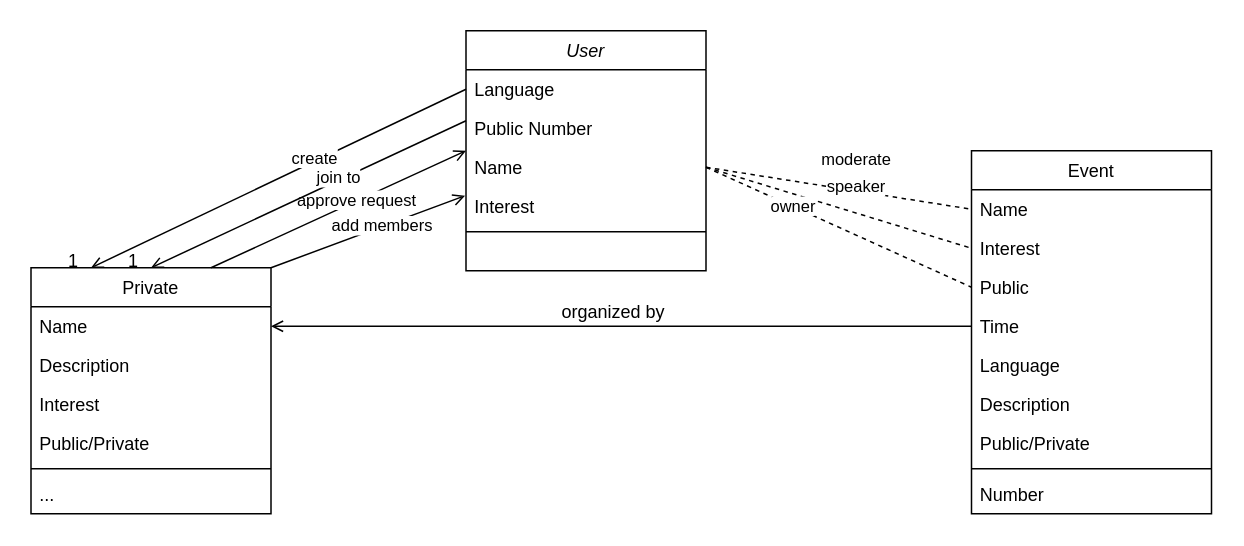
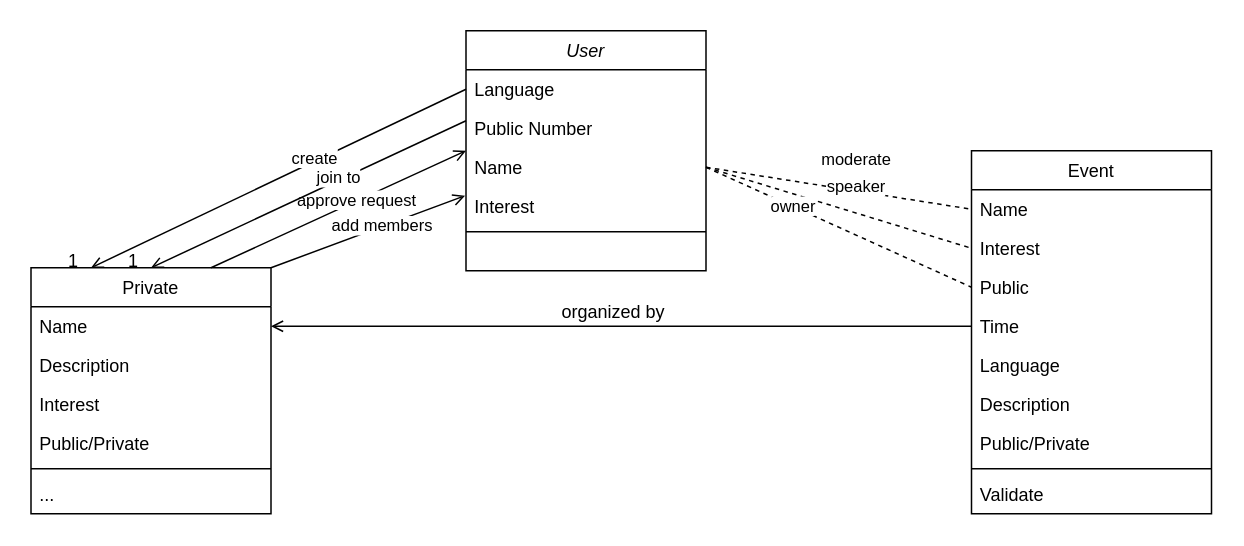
node "Number": label "Number" -> "Validate"
